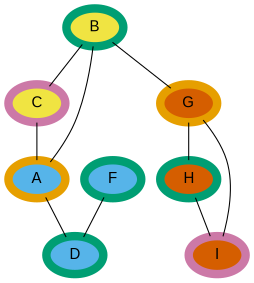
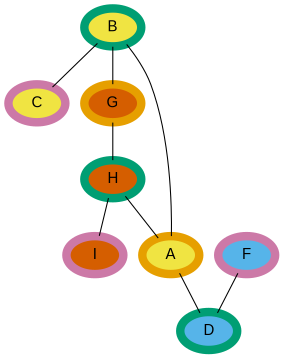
edge "C" -- "A": now "H" -- "A"
edge "G" -- "I": removed
node "A": fillcolor #56b4e9 -> #f0e442
node "F": color #009e73 -> #cc79a7
